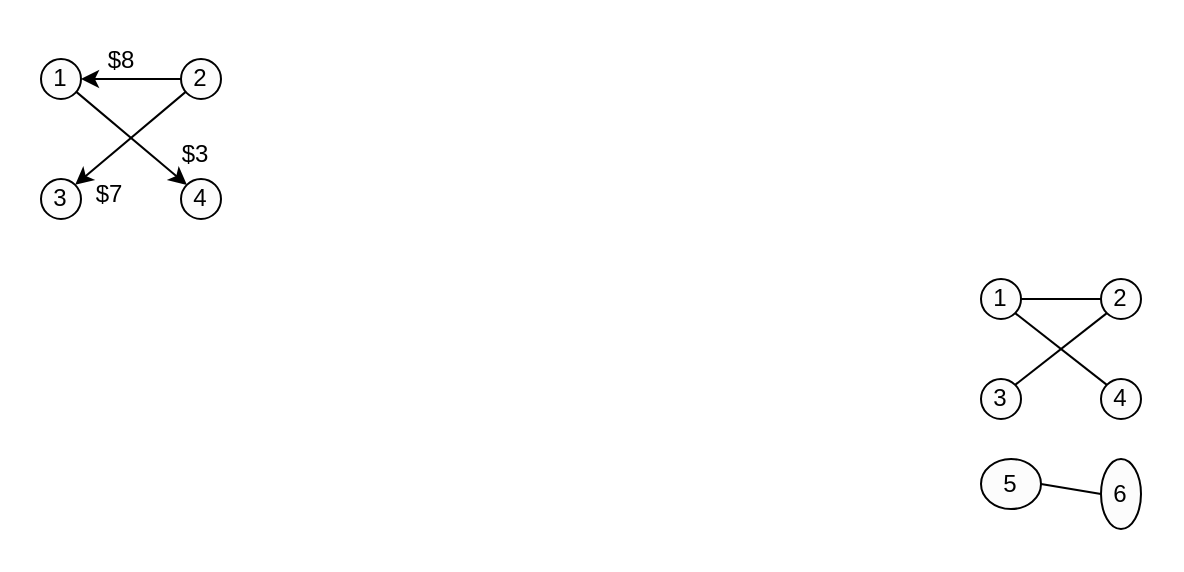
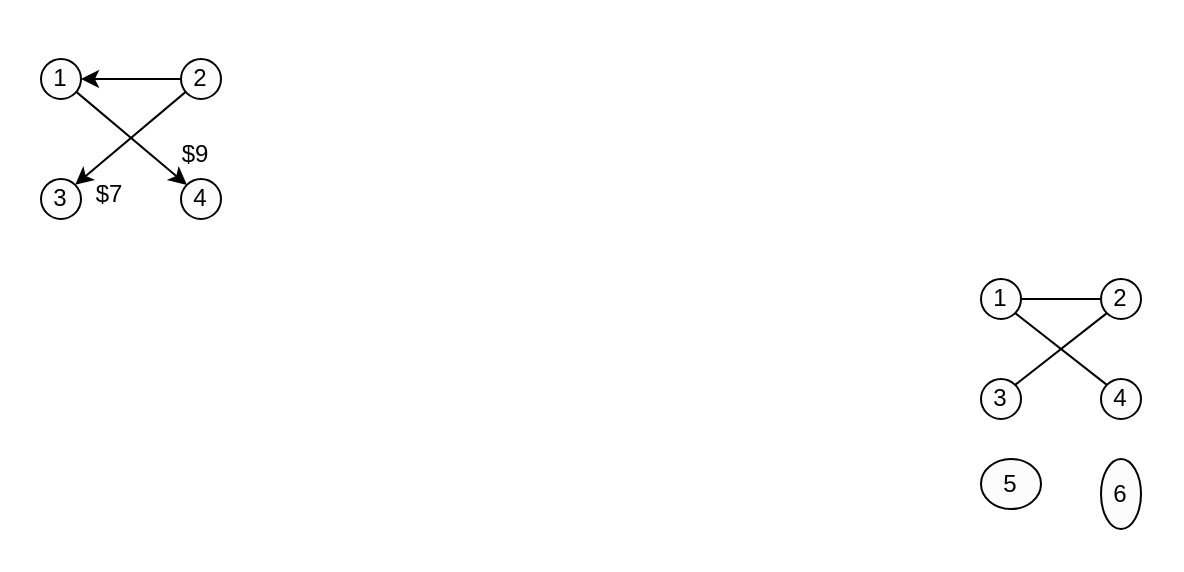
node "$8": removed
node "$3": label "$3" -> "$9"
edge "5" -- "6": removed
